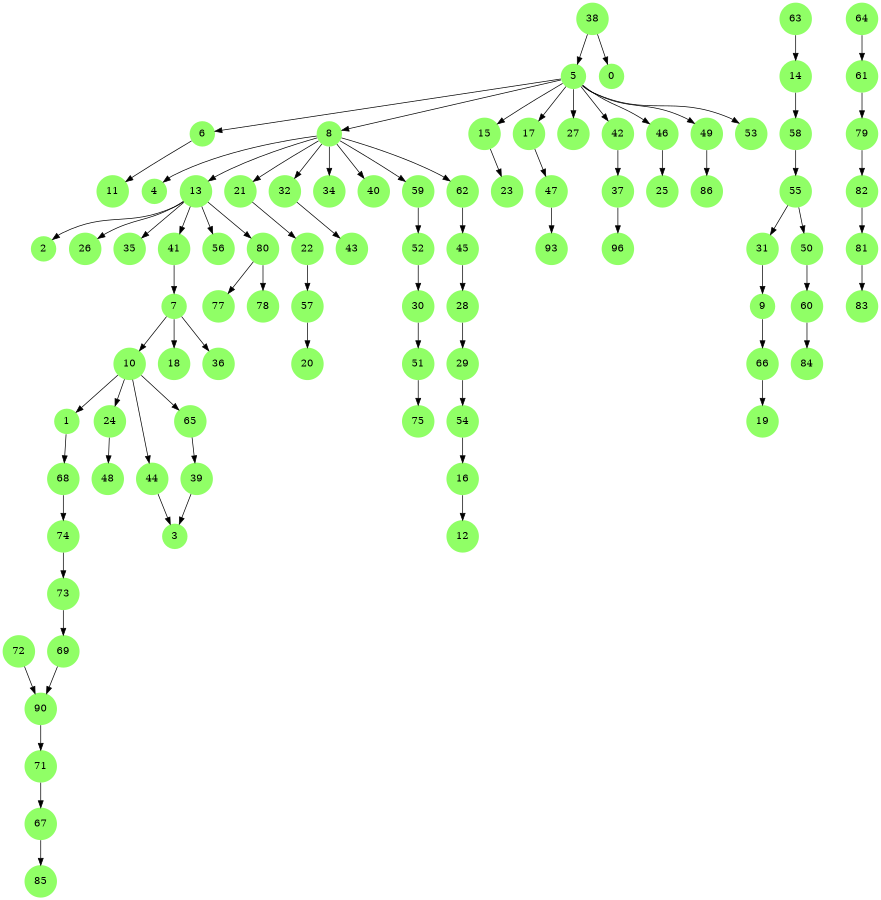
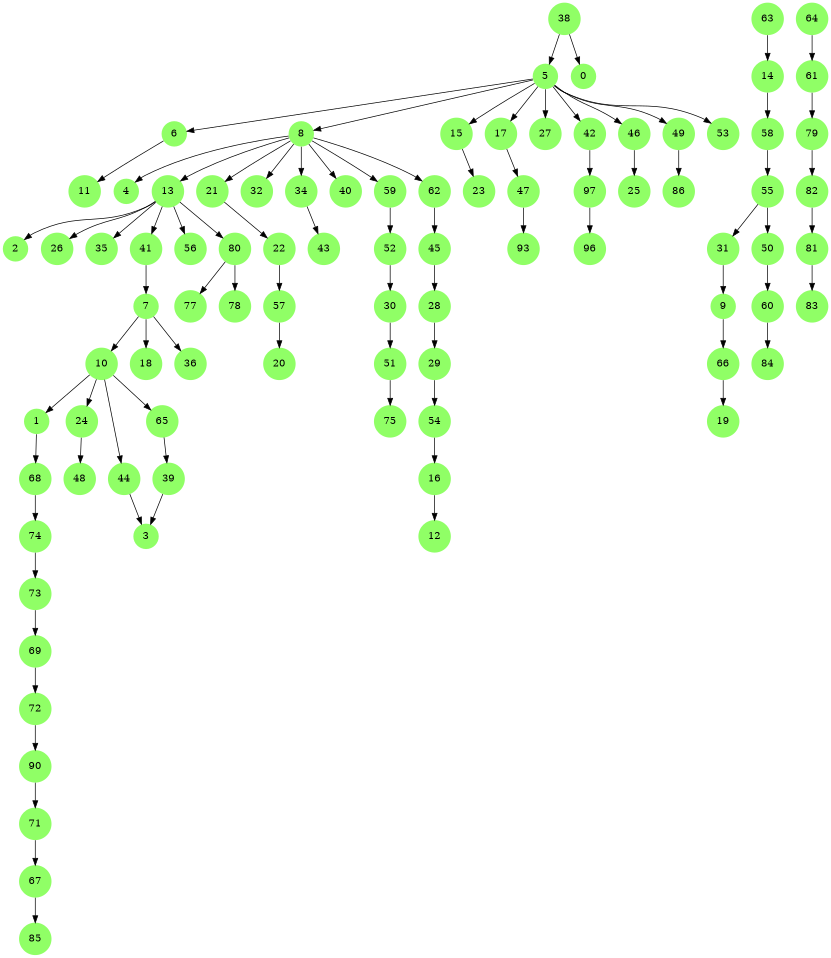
node "37": label "37" -> "97"
edge "32" -> "43": now "34" -> "43"
edge "69" -> "90": now "69" -> "72"
